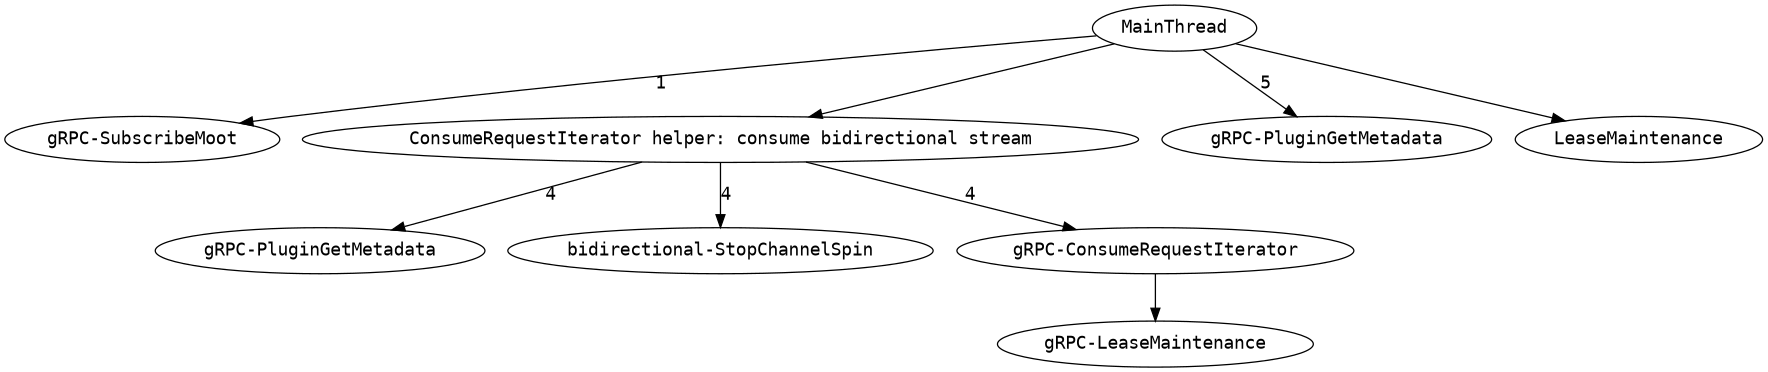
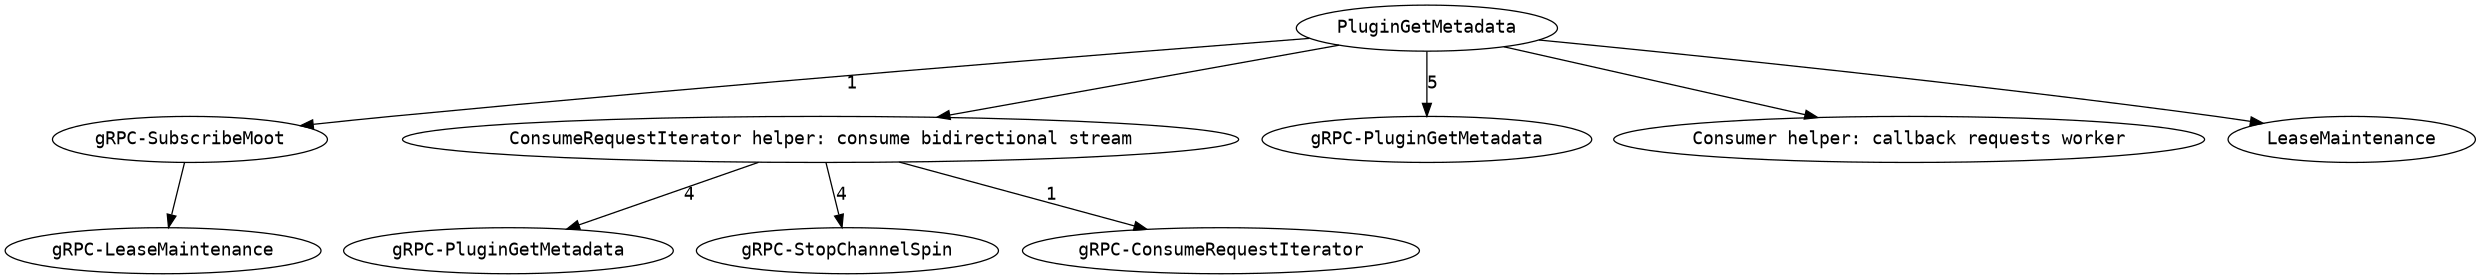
node "MainThread": label "MainThread" -> "PluginGetMetadata"
node "Consumer helper: callback requests worker": added
edge "ConsumeRequestIterator helper: consume bidirectional stream" -> "gRPC-ConsumeRequestIterator": label "4" -> "1"
node "bidirectional-StopChannelSpin": label "bidirectional-StopChannelSpin" -> "gRPC-StopChannelSpin"
edge "gRPC-ConsumeRequestIterator" -> "gRPC-LeaseMaintenance": now "gRPC-SubscribeMoot" -> "gRPC-LeaseMaintenance"
